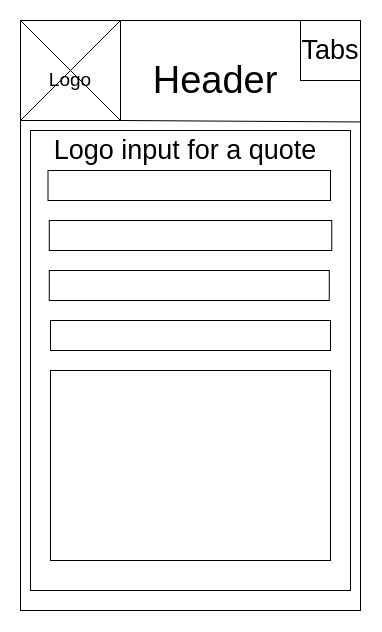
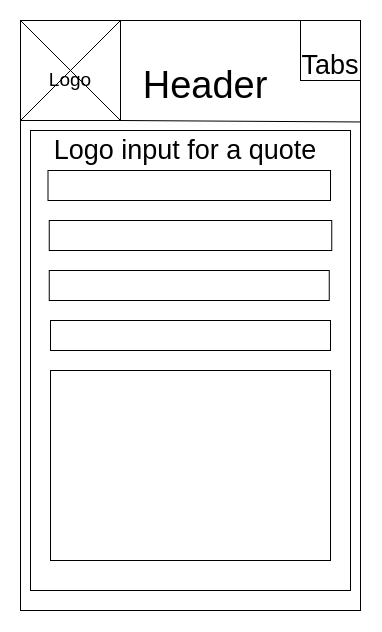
node "Tabs": moved (331, 51) -> (331, 66)
node "Header": moved (216, 81) -> (206, 86)
